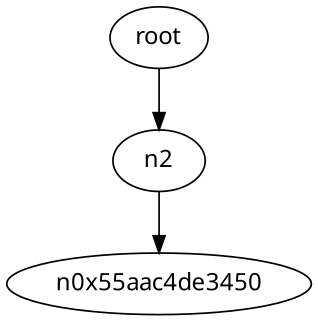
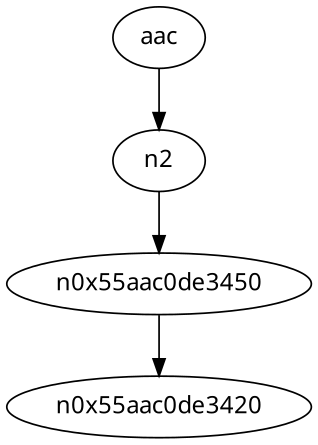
node "root": label "root" -> "aac"
node "n0x55aac4de3450": label "n0x55aac4de3450" -> "n0x55aac0de3450"
node "n0x55aac0de3420": added
